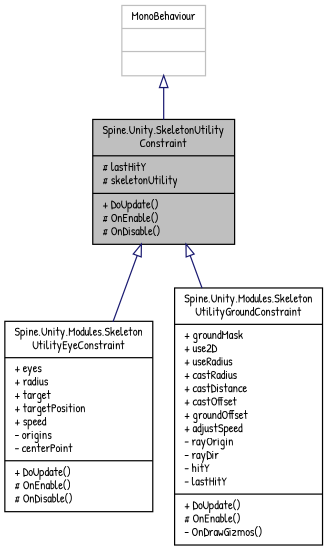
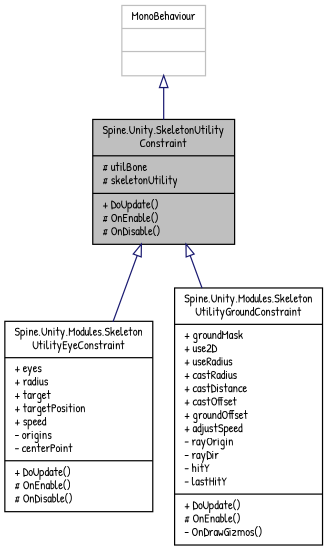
node "Spine.Unity.SkeletonUtility": text "# lastHitY" -> "# utilBone"
